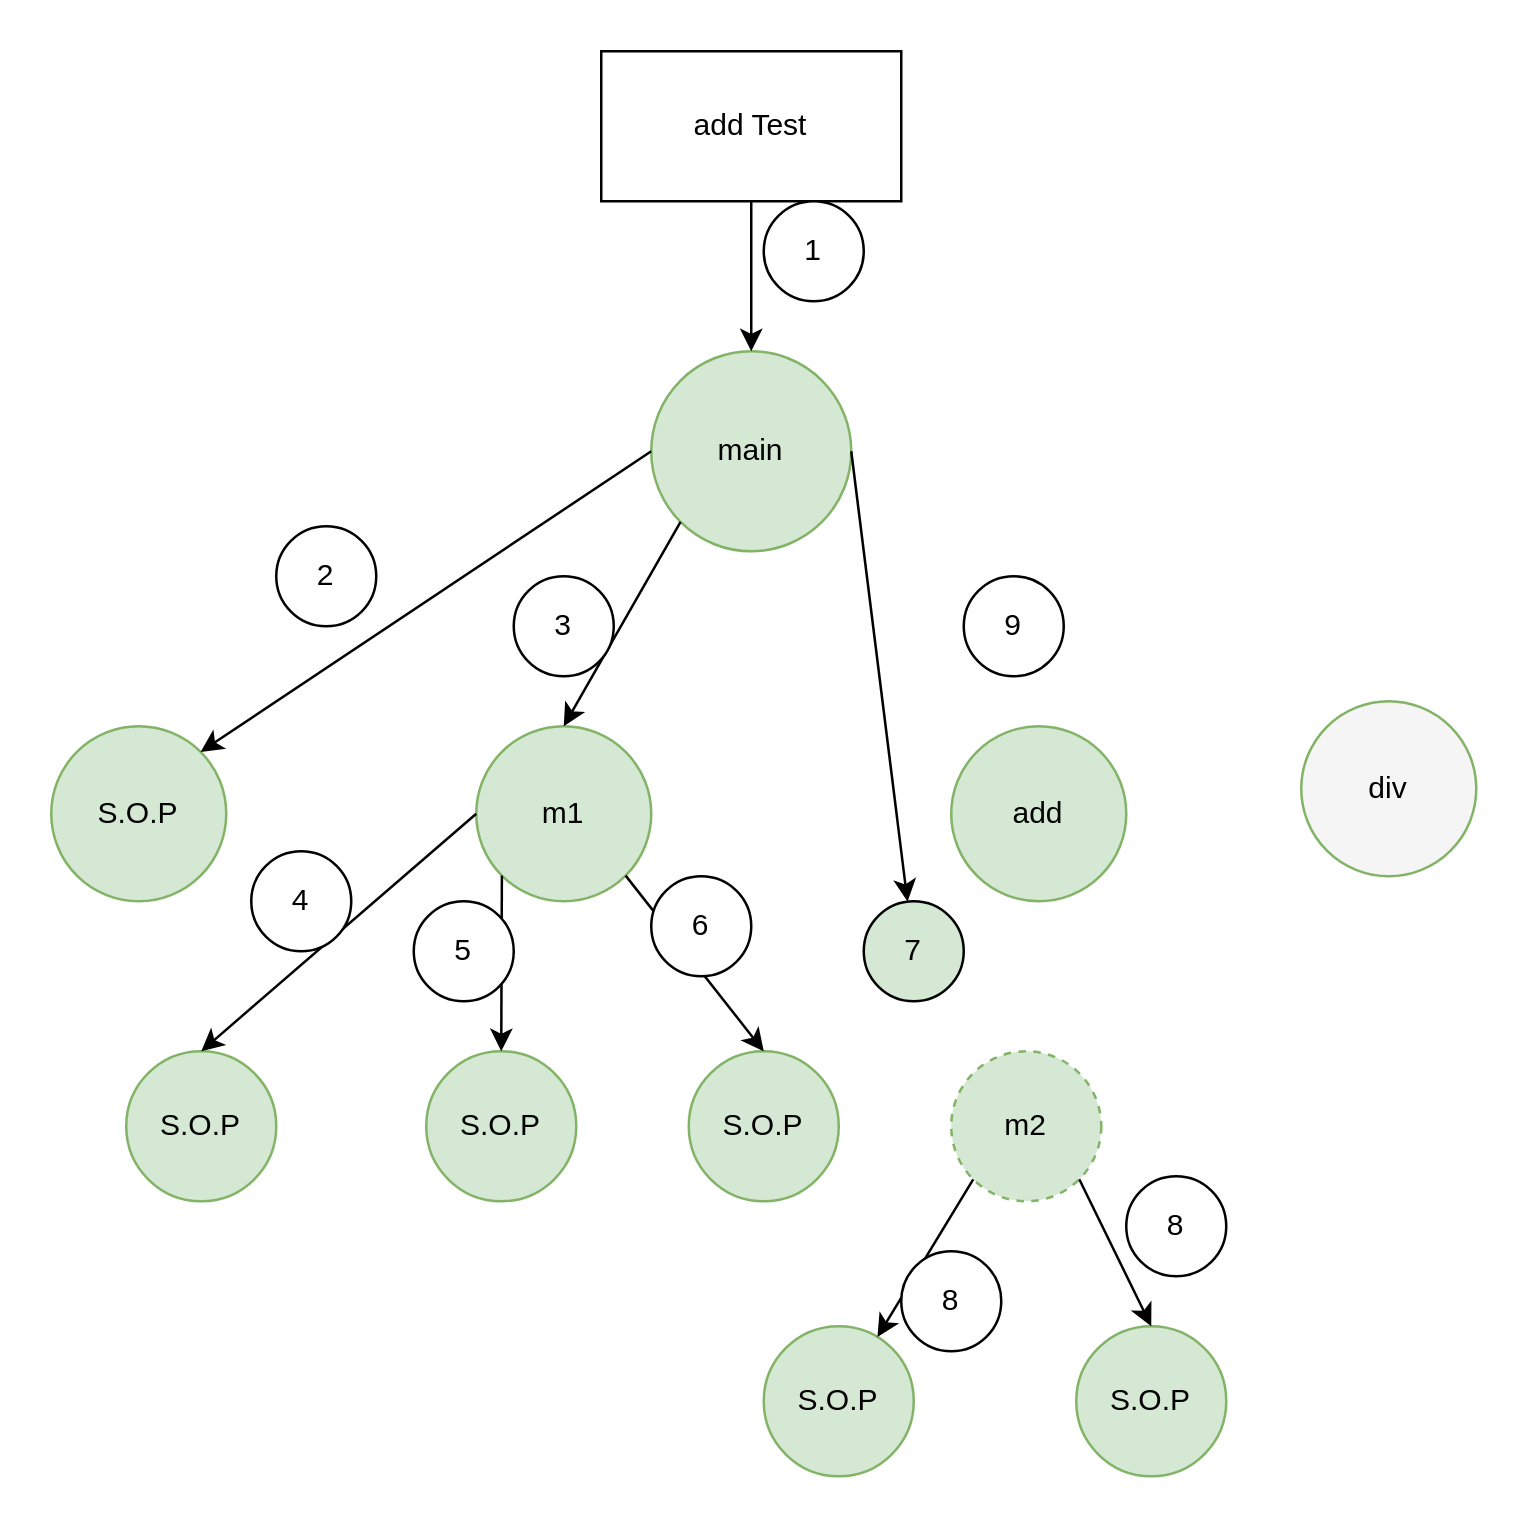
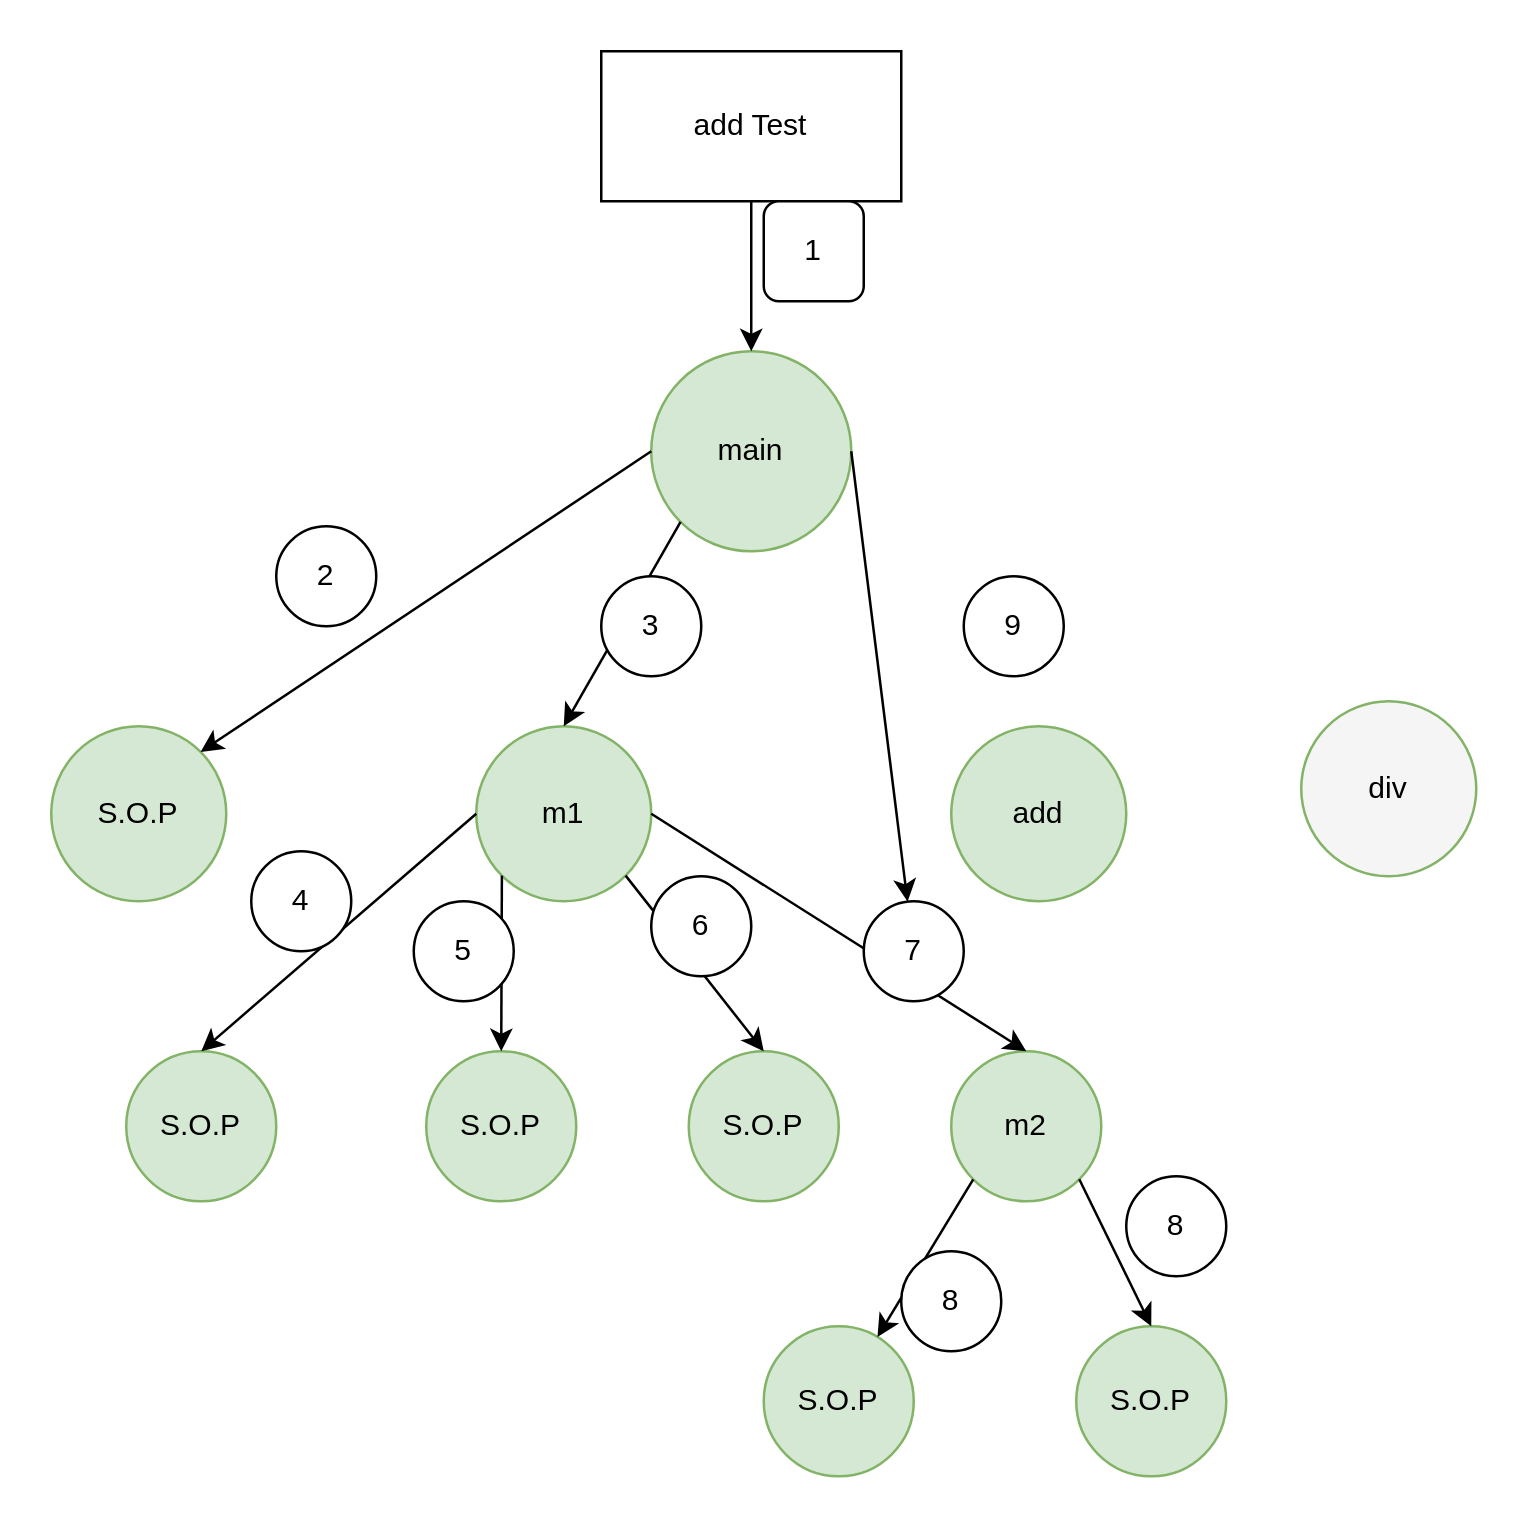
node "1": shape ellipse -> rounded rectangle
node "3": moved (564, 626) -> (651, 626)
edge "m1" -> "m2": added
node "7": fillcolor #d5e8d4 -> #ffffff
node "m2": style dashed -> solid
